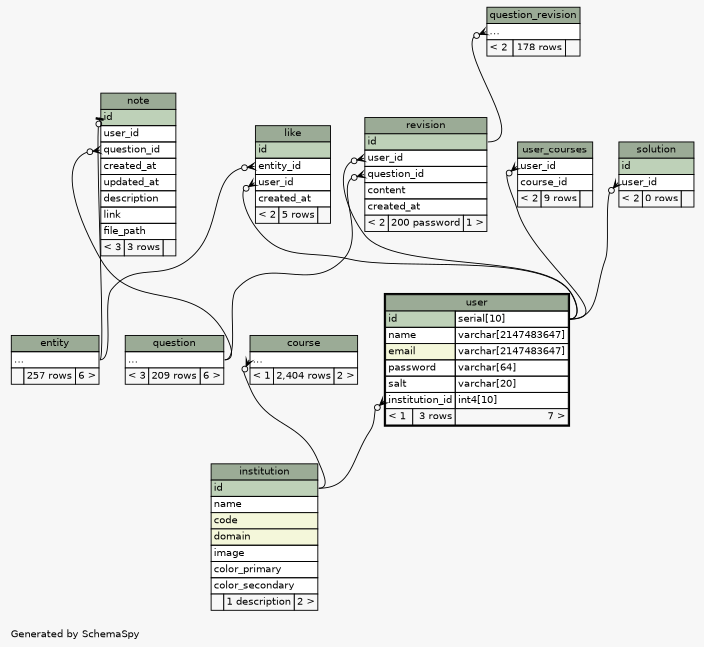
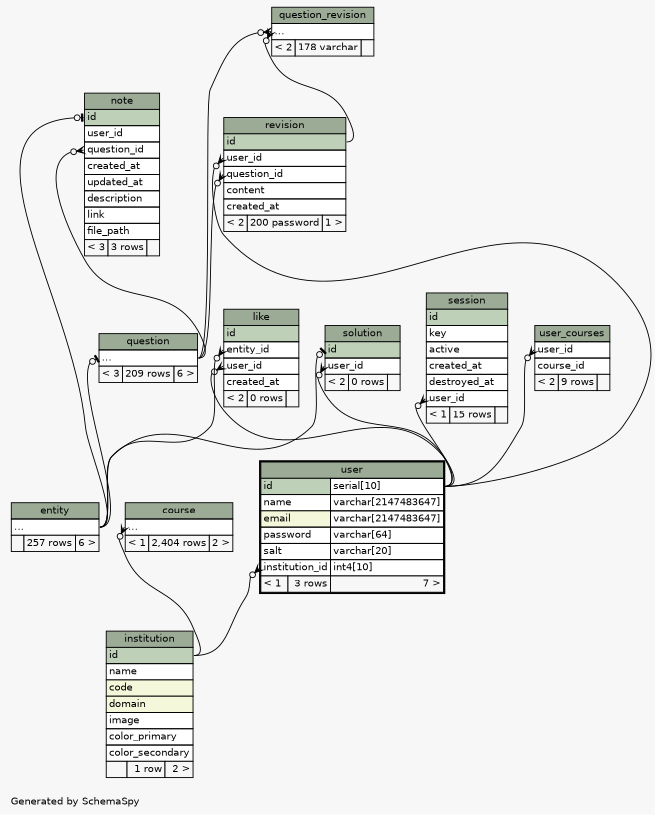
node "question_revision": text "178 rows" -> "178 varchar"
edge "question" -> "question_revision": added
node "like": text "5 rows" -> "0 rows"
node "session": added
edge "entity" -> "solution": added
edge "entity" -> "question": added
node "institution": text "1 description" -> "1 row"
